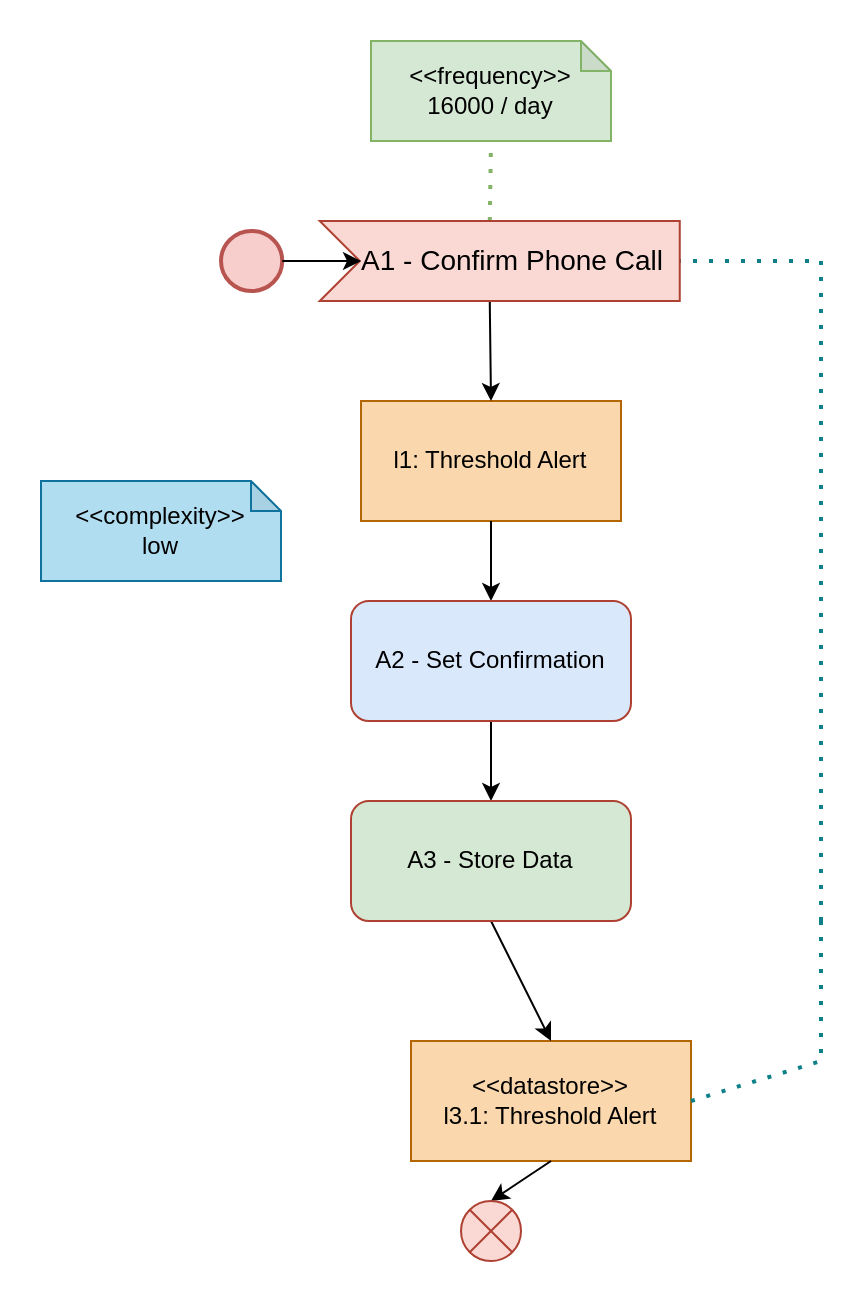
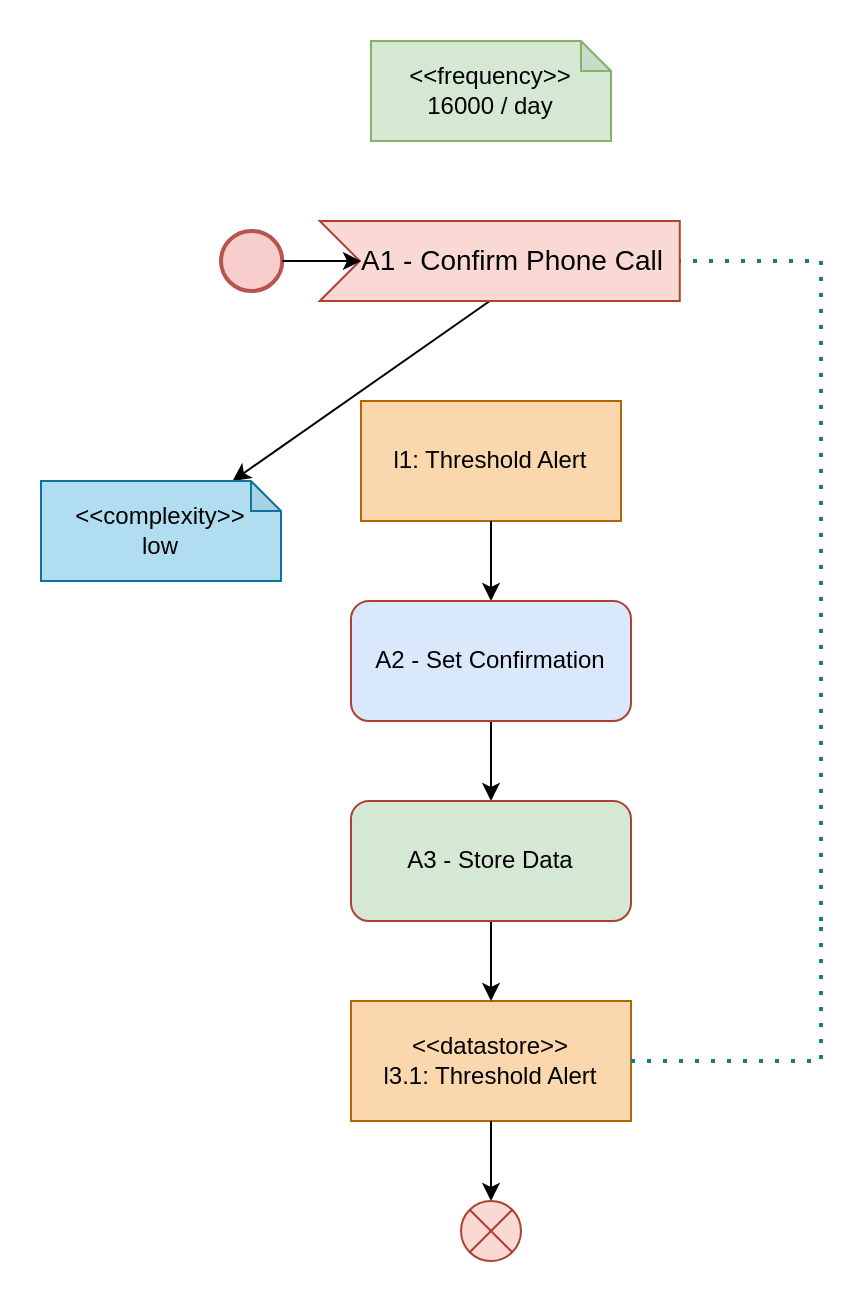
edge "<<frequency>> 16000 / day" -- "A1 - Confirm Phone Call": removed
edge "A1 - Confirm Phone Call" -> "l1: Threshold Alert": now "A1 - Confirm Phone Call" -> "<<complexity>> low"
node "<<datastore>> l3.1: Threshold Alert": moved (551, 1101) -> (491, 1061)
